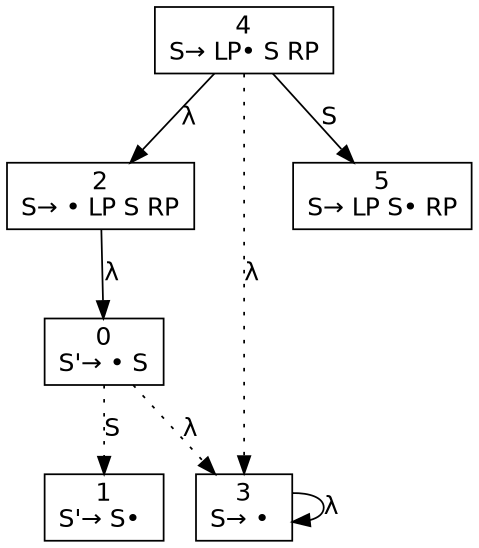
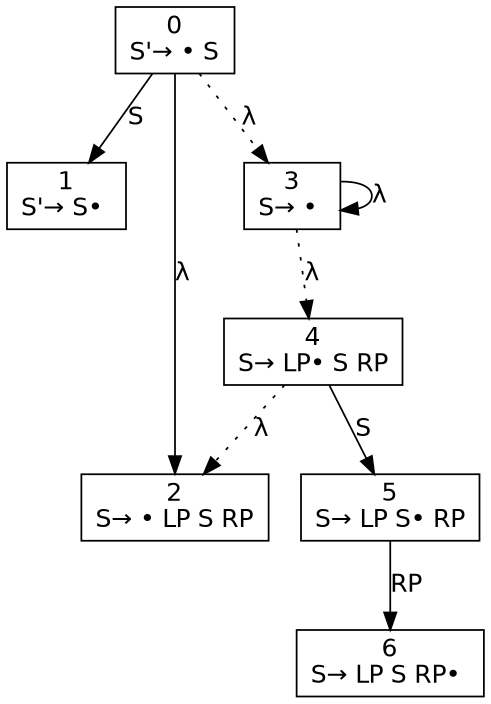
edge "4" -> "2": style solid -> dotted
edge "2" -> "0": reversed
edge "4" -> "3": reversed
edge "0" -> "1": style dotted -> solid
node "6": added
